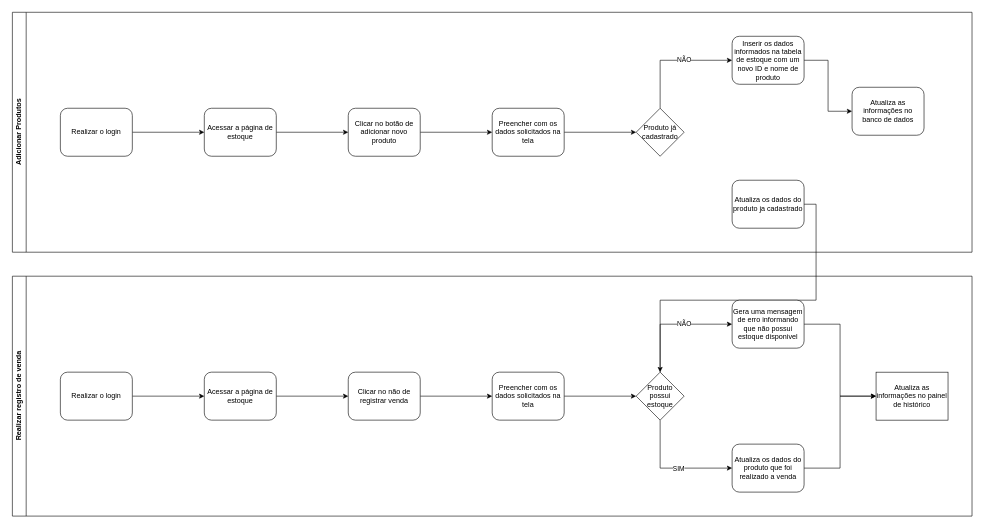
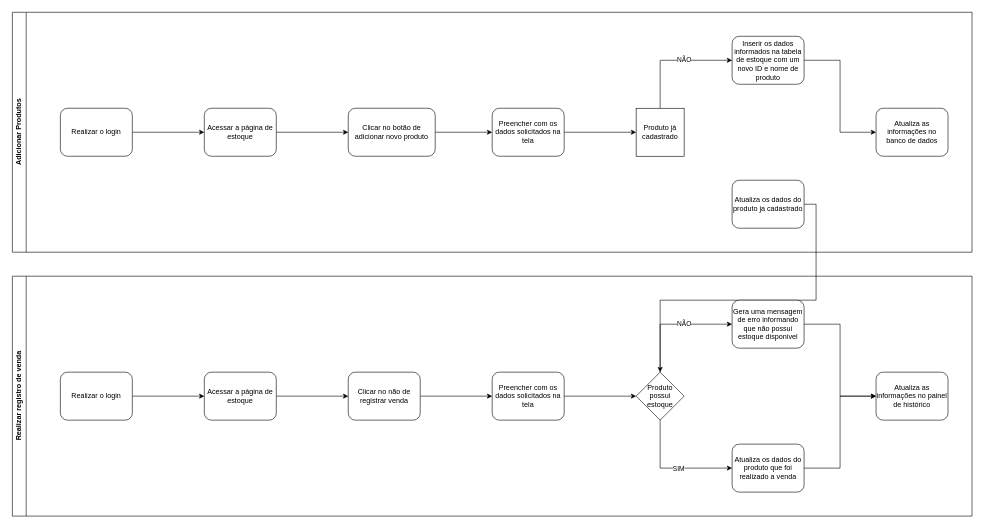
node "Atualiza as informações no banco de dados": moved (888, 111) -> (912, 132)
node "Clicar no botão de adicionar novo produto": size 72x48 -> 87x48
node "Produto já cadastrado": shape diamond -> rectangle
node "Atualiza as informações no painel de histórico": shape rectangle -> rounded rectangle
